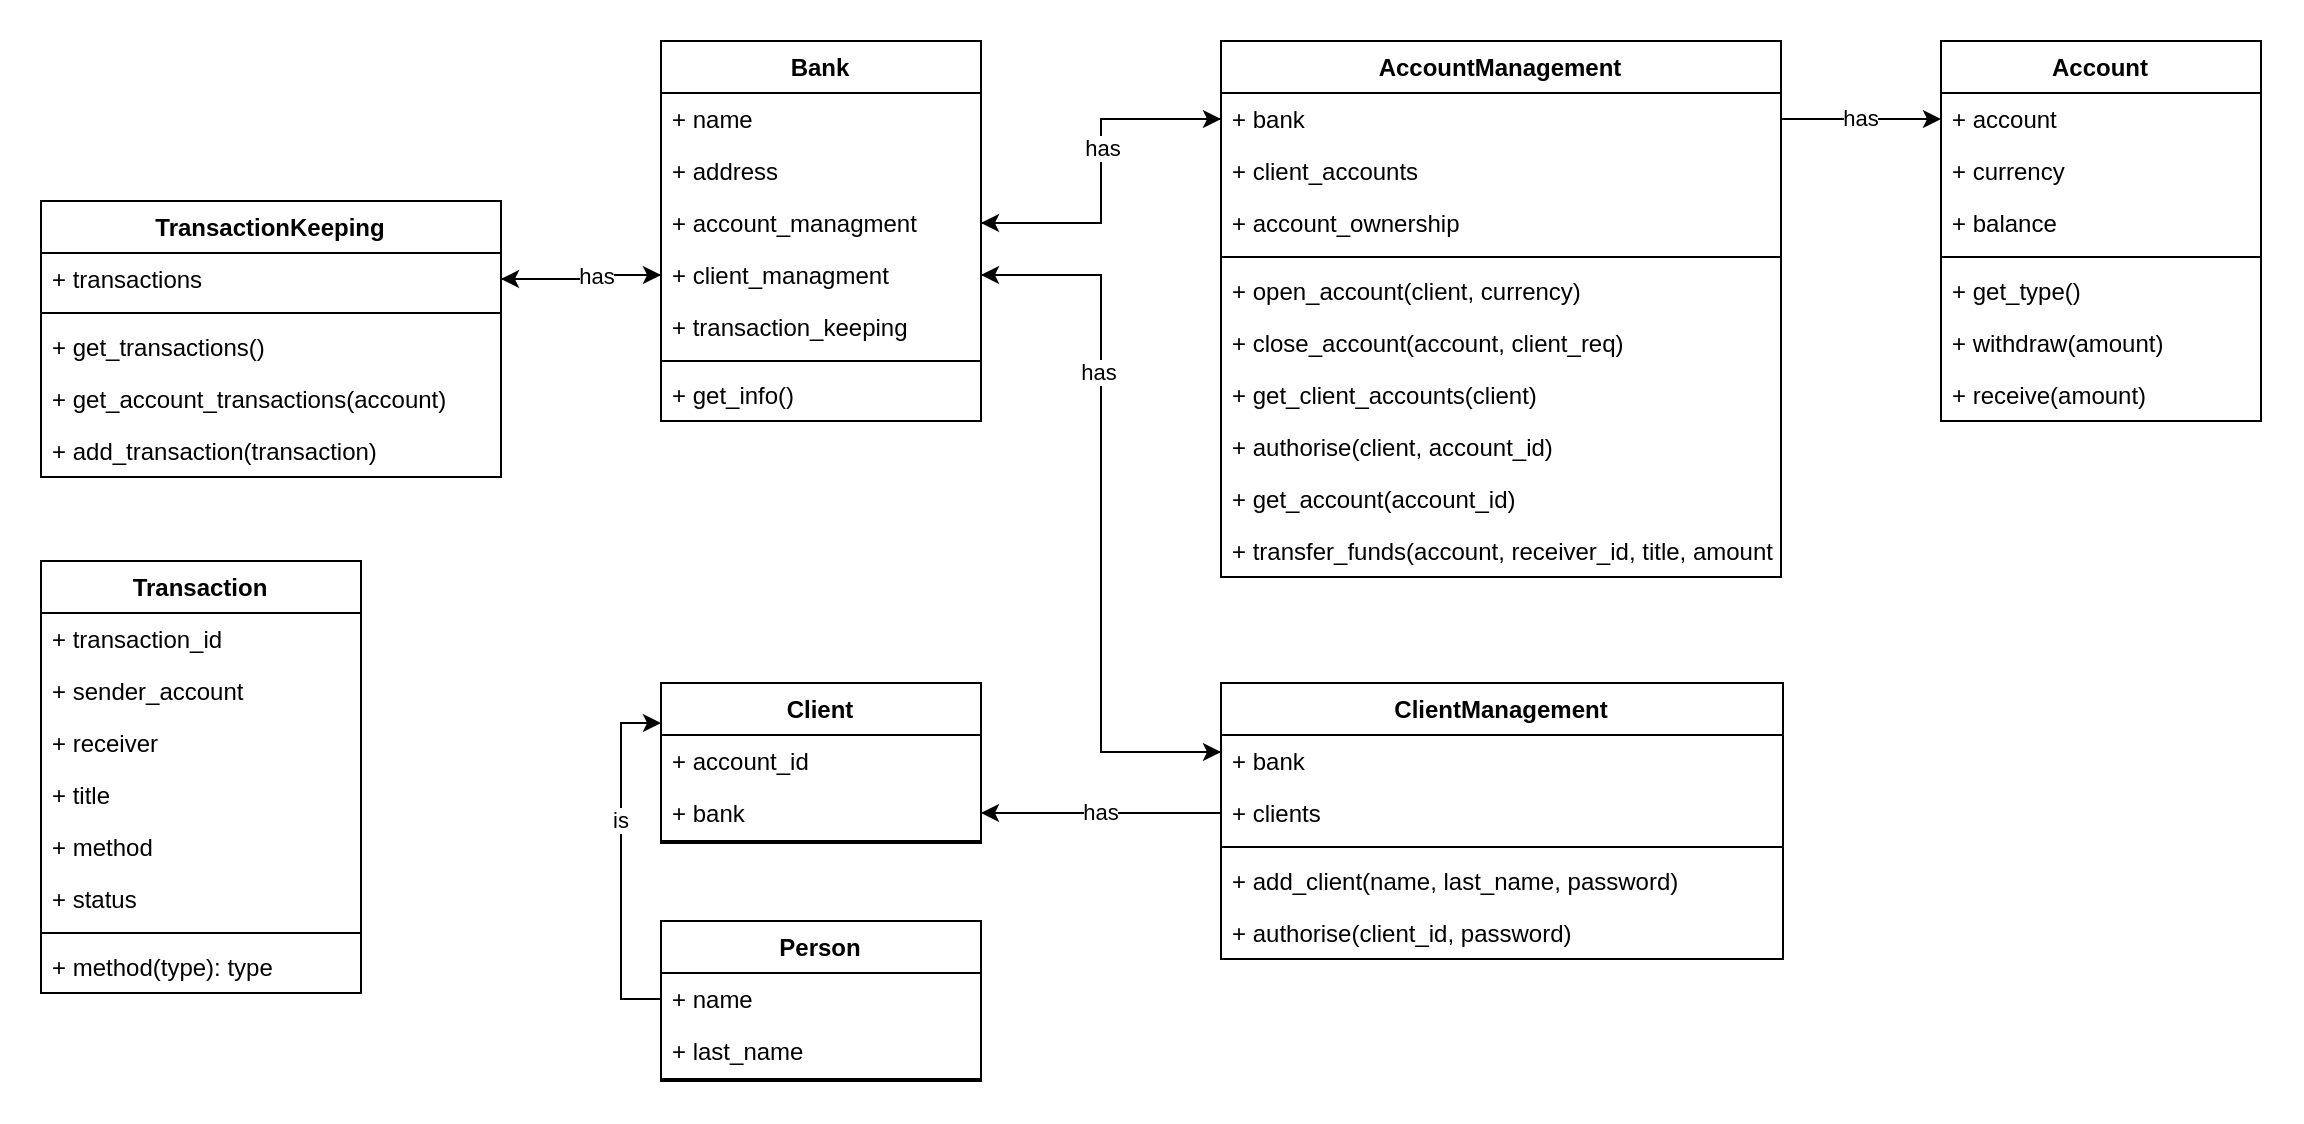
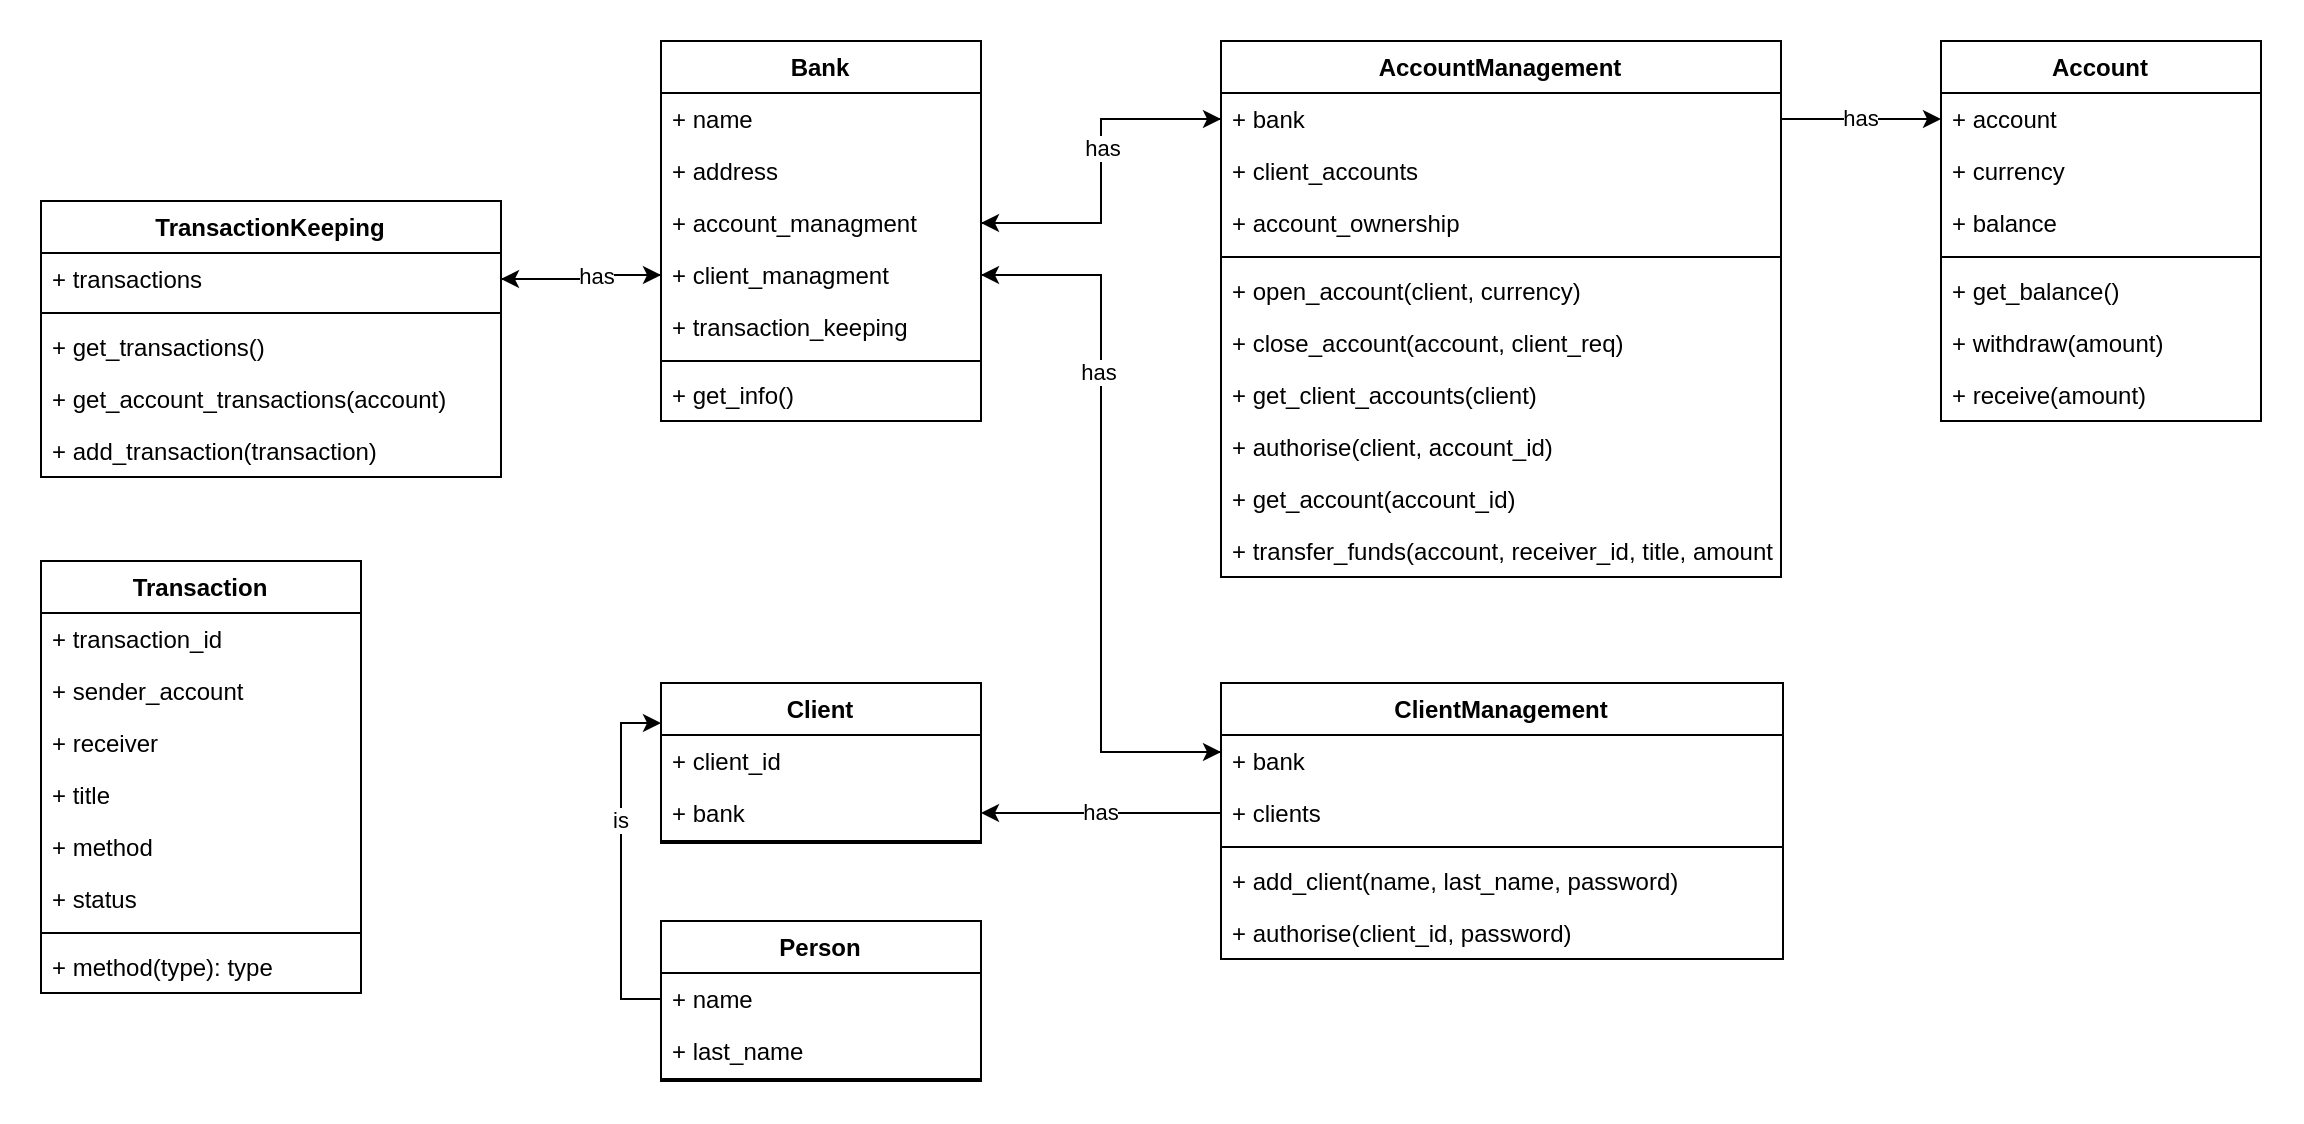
node "+ get_type()": label "+ get_type()" -> "+ get_balance()"
node "+ account_id": label "+ account_id" -> "+ client_id"
